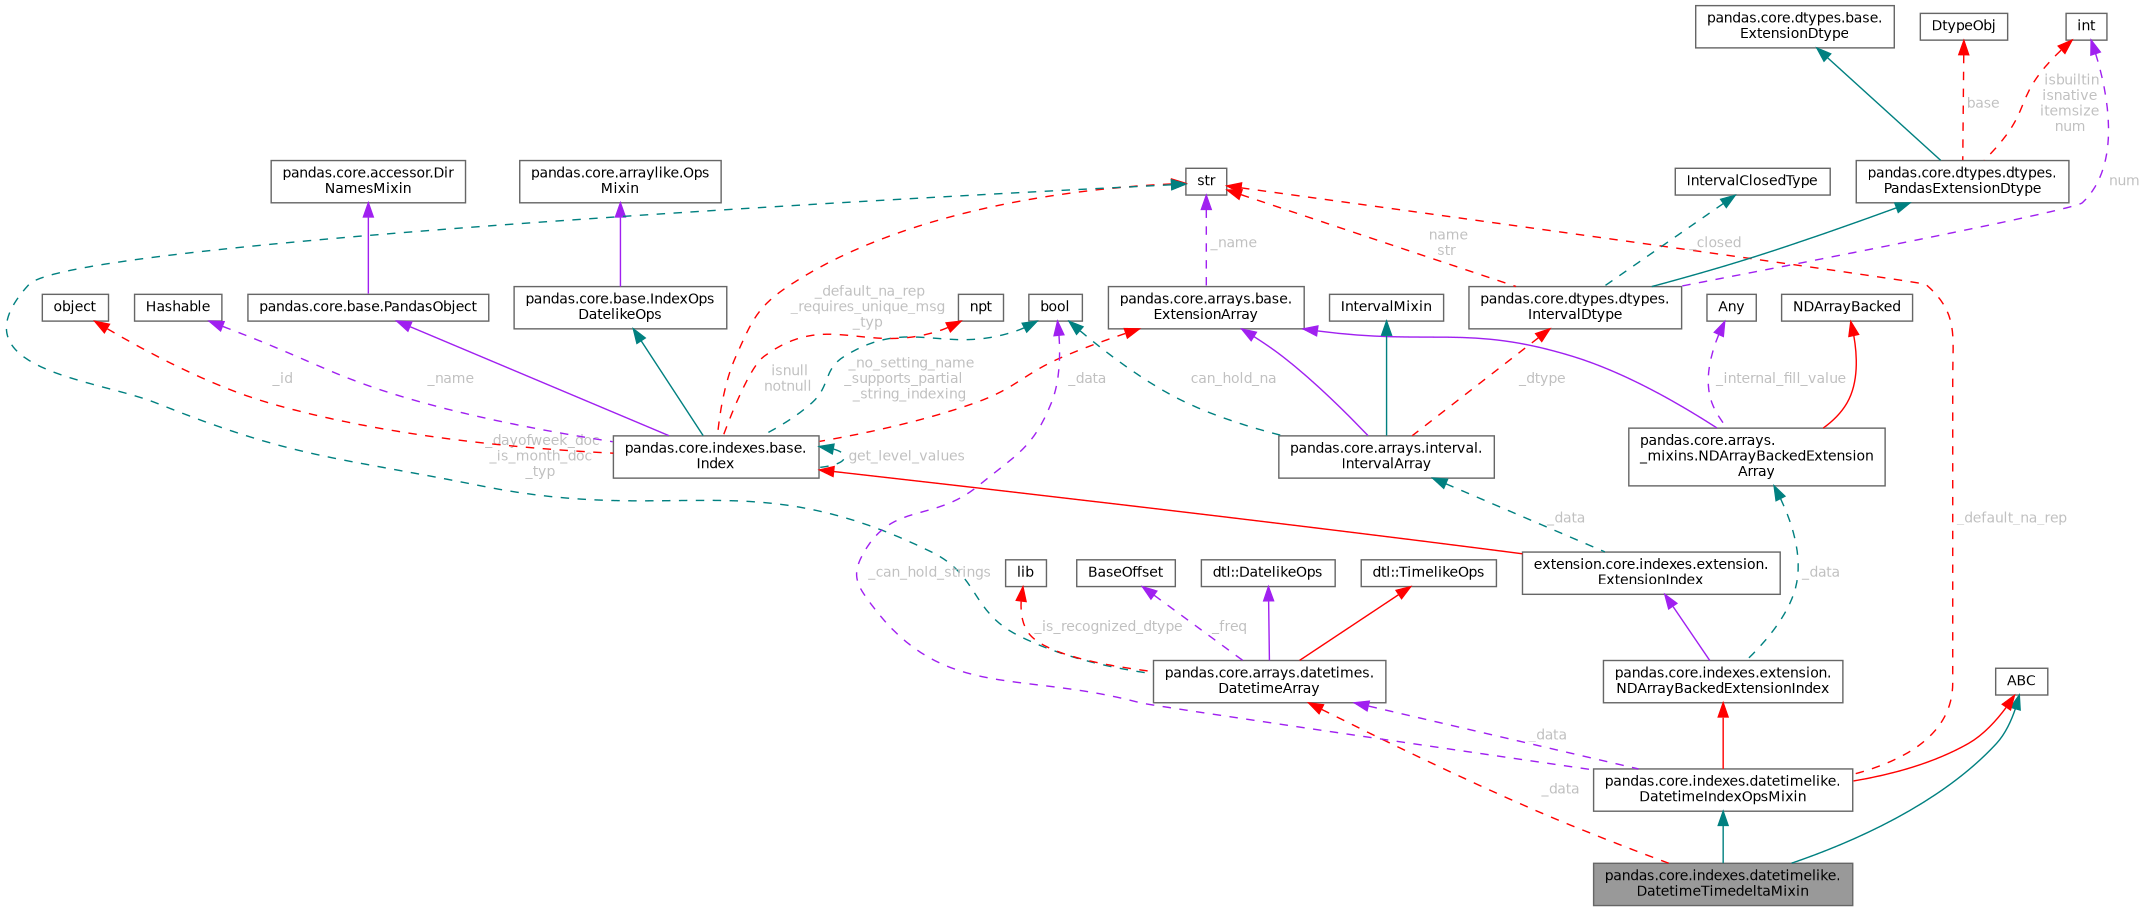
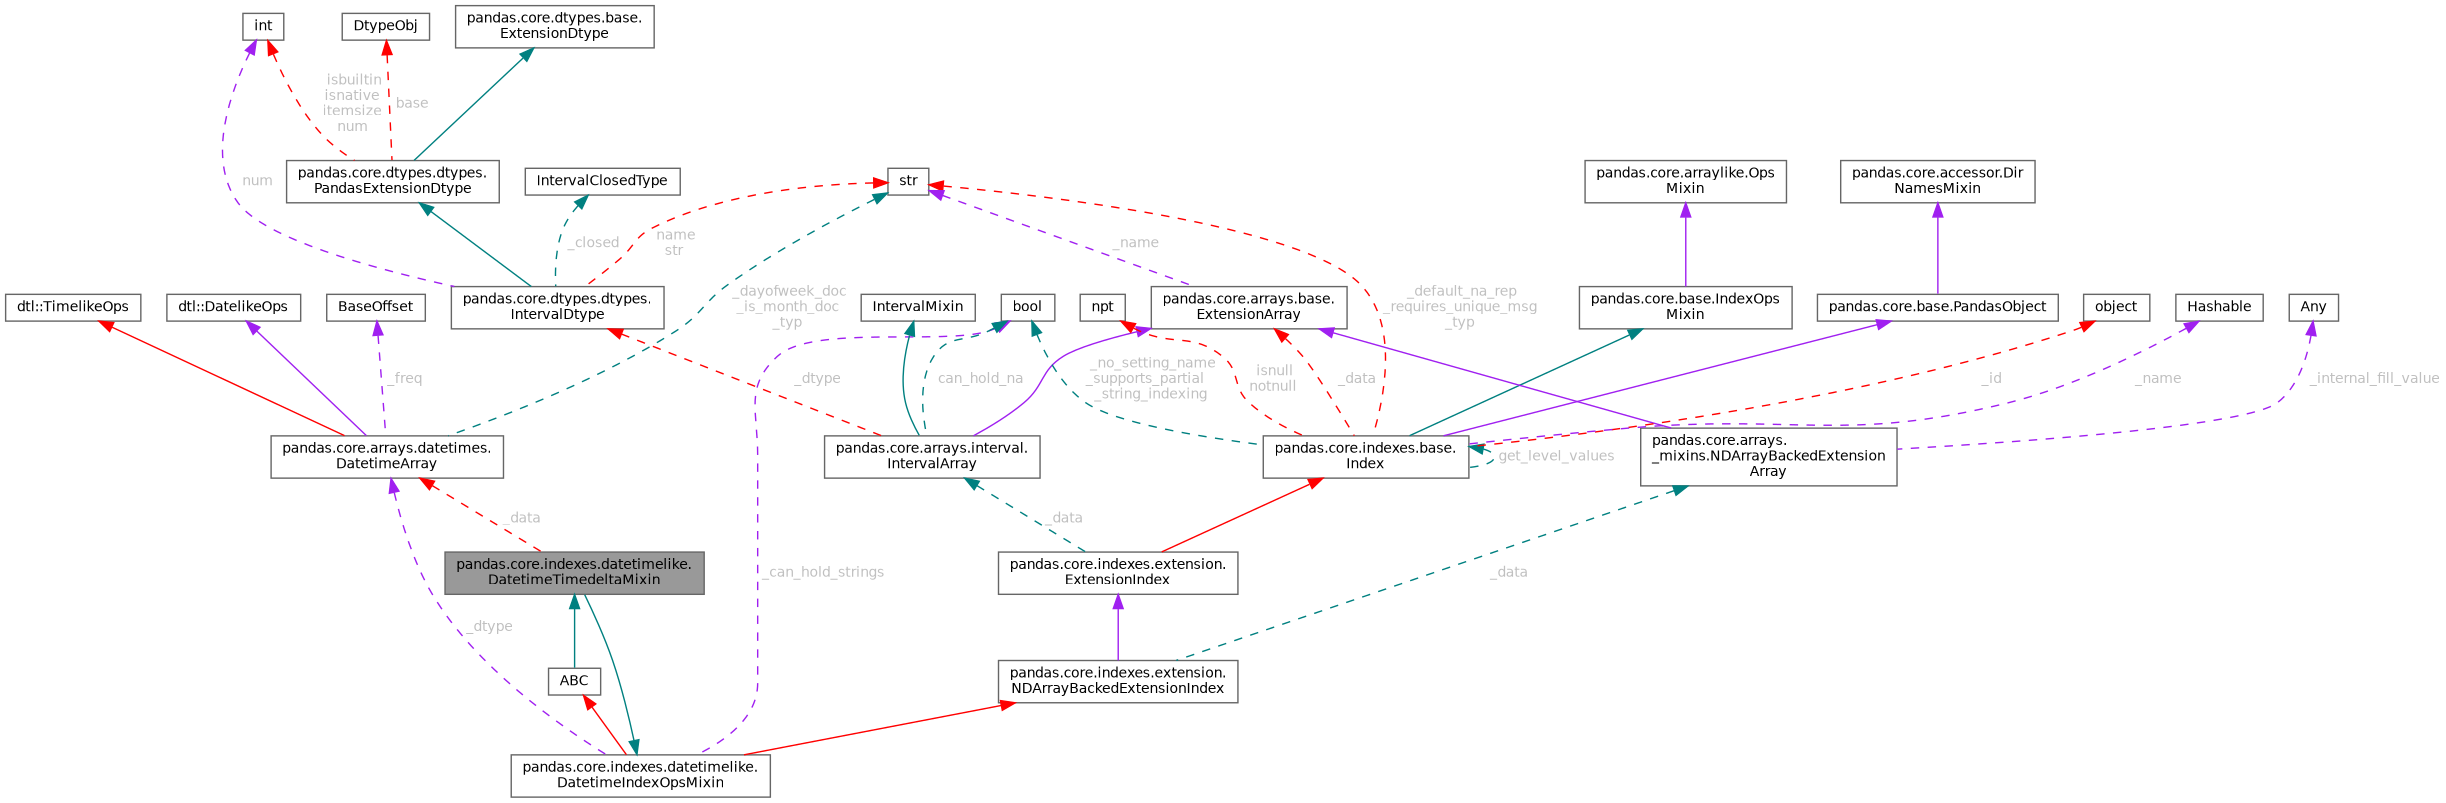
edge "pandas.core.indexes.datetimelike. DatetimeIndexOpsMixin" -> "str": removed, label "_default_na_rep"
node "pandas.core.base.IndexOps DatelikeOps": label "pandas.core.base.IndexOps DatelikeOps" -> "pandas.core.base.IndexOps Mixin"
node "NDArrayBacked": removed
node "lib": removed
node "extension.core.indexes.extension. ExtensionIndex": label "extension.core.indexes.extension. ExtensionIndex" -> "pandas.core.indexes.extension. ExtensionIndex"
edge "pandas.core.indexes.datetimelike. DatetimeIndexOpsMixin" -> "pandas.core.arrays.datetimes. DatetimeArray": label " _data" -> " _dtype"
edge "pandas.core.indexes.datetimelike. DatetimeTimedeltaMixin" -> "ABC": reversed
